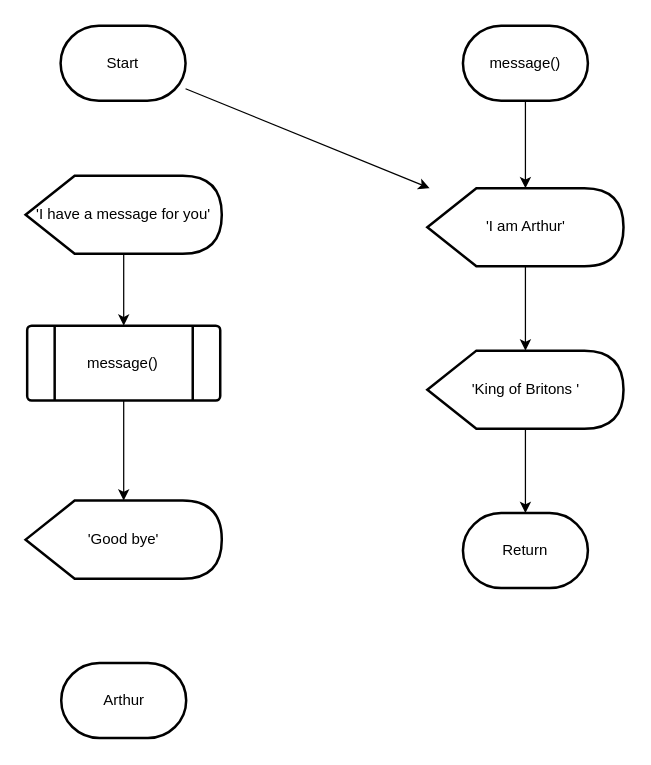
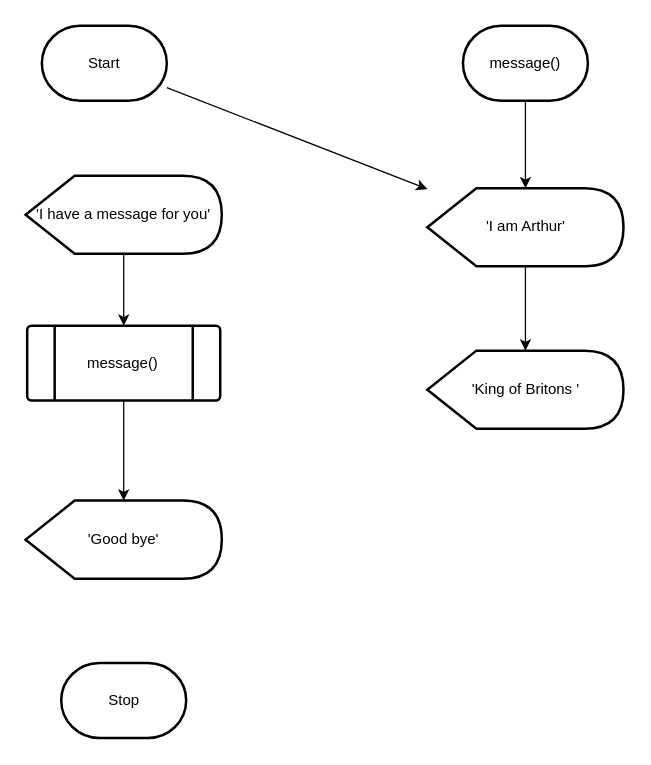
node "Start": moved (123, 63) -> (104, 63)
edge "'King of Britons '" -> "Return": removed
node "Return": removed
node "Arthur": label "Arthur" -> "Stop"
